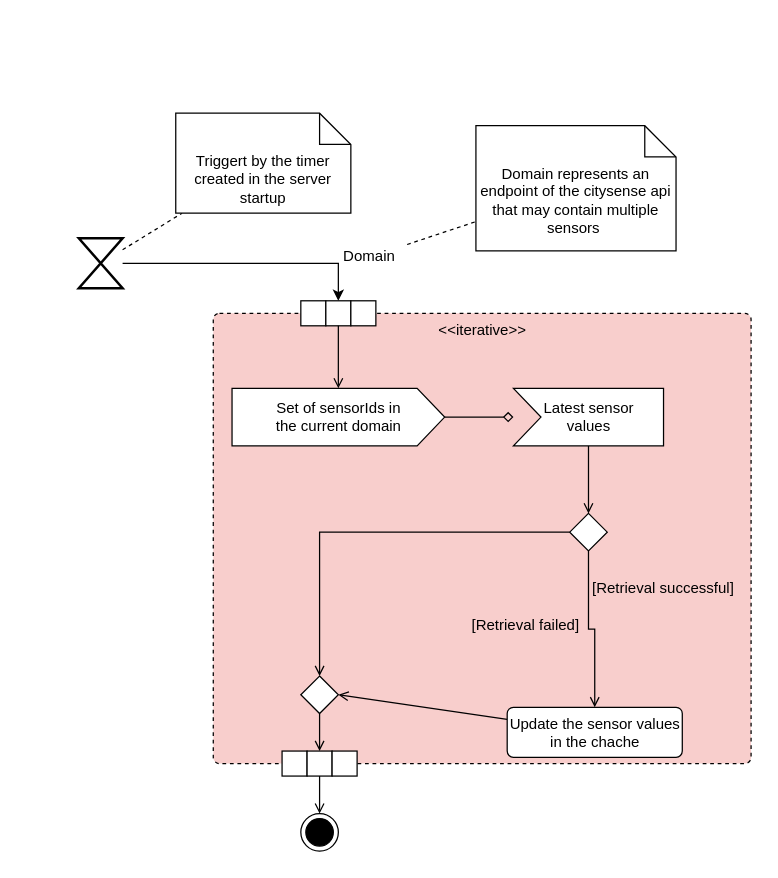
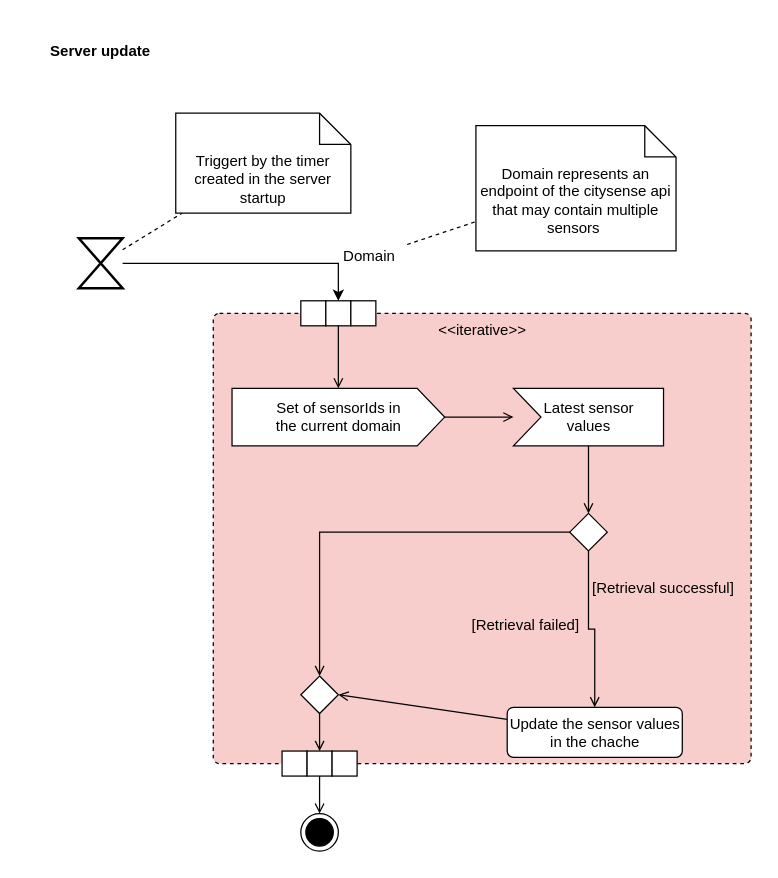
node "Server update": added
edge "Set of sensorIds in the current domain" -> "Latest sensor values": arrowhead diamond -> open
